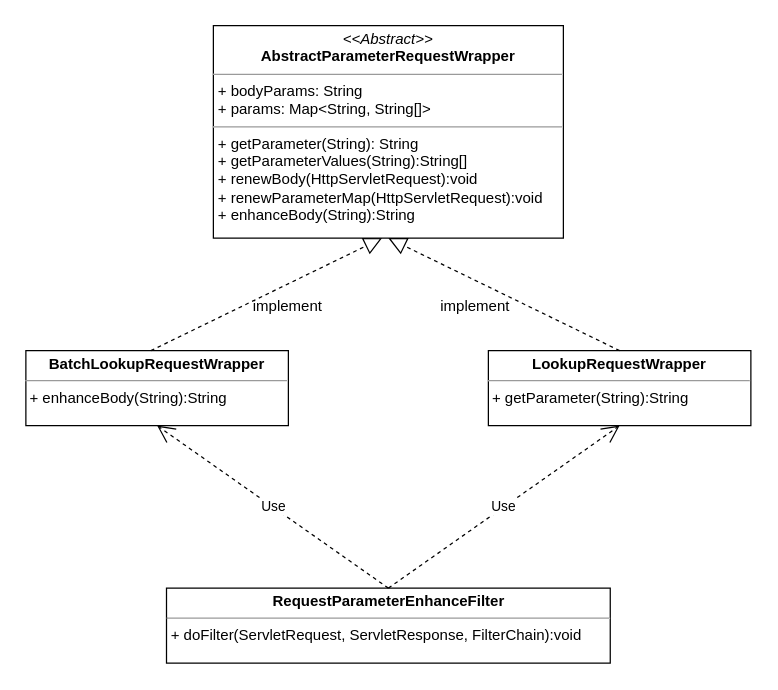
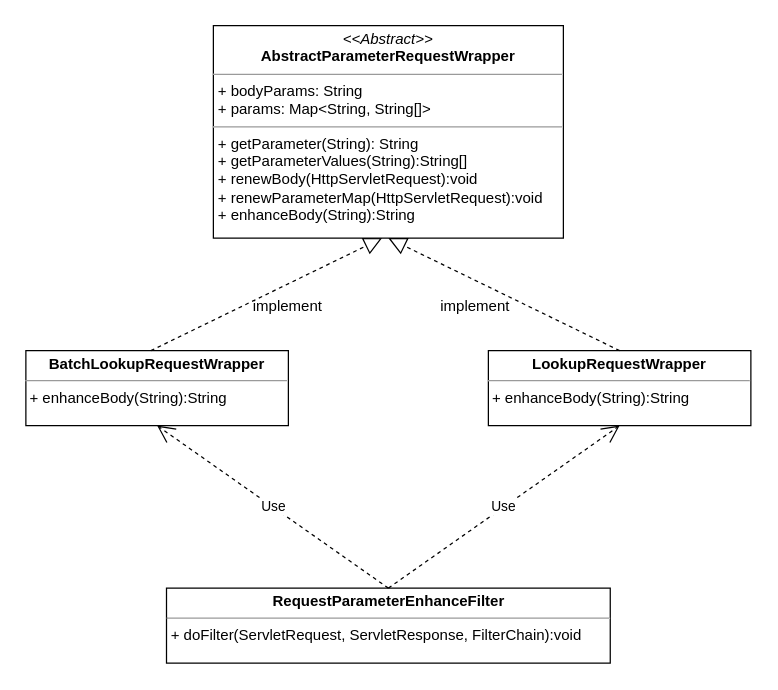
node "LookupRequestWrapper + getParameter(String):String": label "LookupRequestWrapper + getParameter(String):String" -> "LookupRequestWrapper + enhanceBody(String):String"
